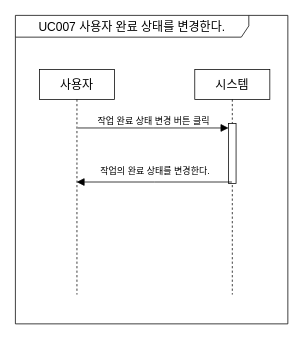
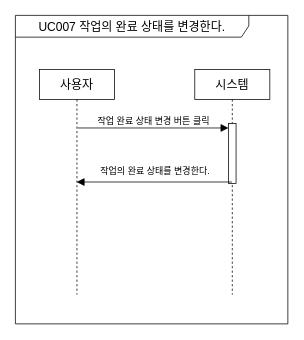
node "UC007 사용자 완료 상태를 변경한다.": label "UC007 사용자 완료 상태를 변경한다." -> "UC007 작업의 완료 상태를 변경한다."
